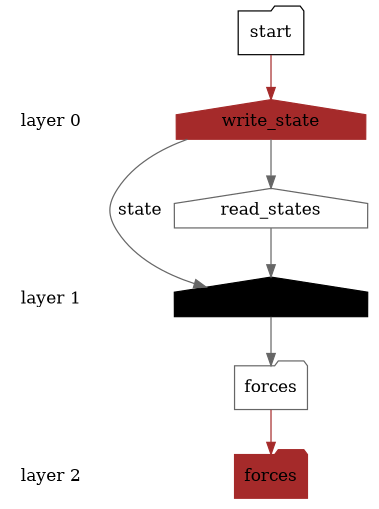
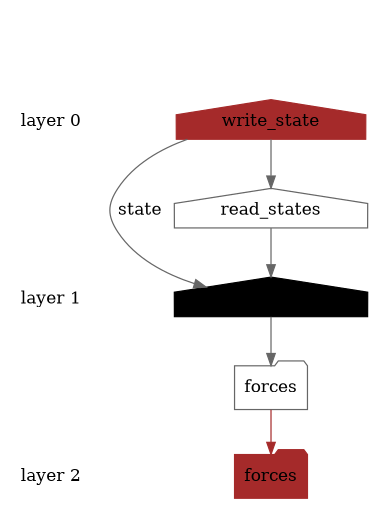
node "start": removed
